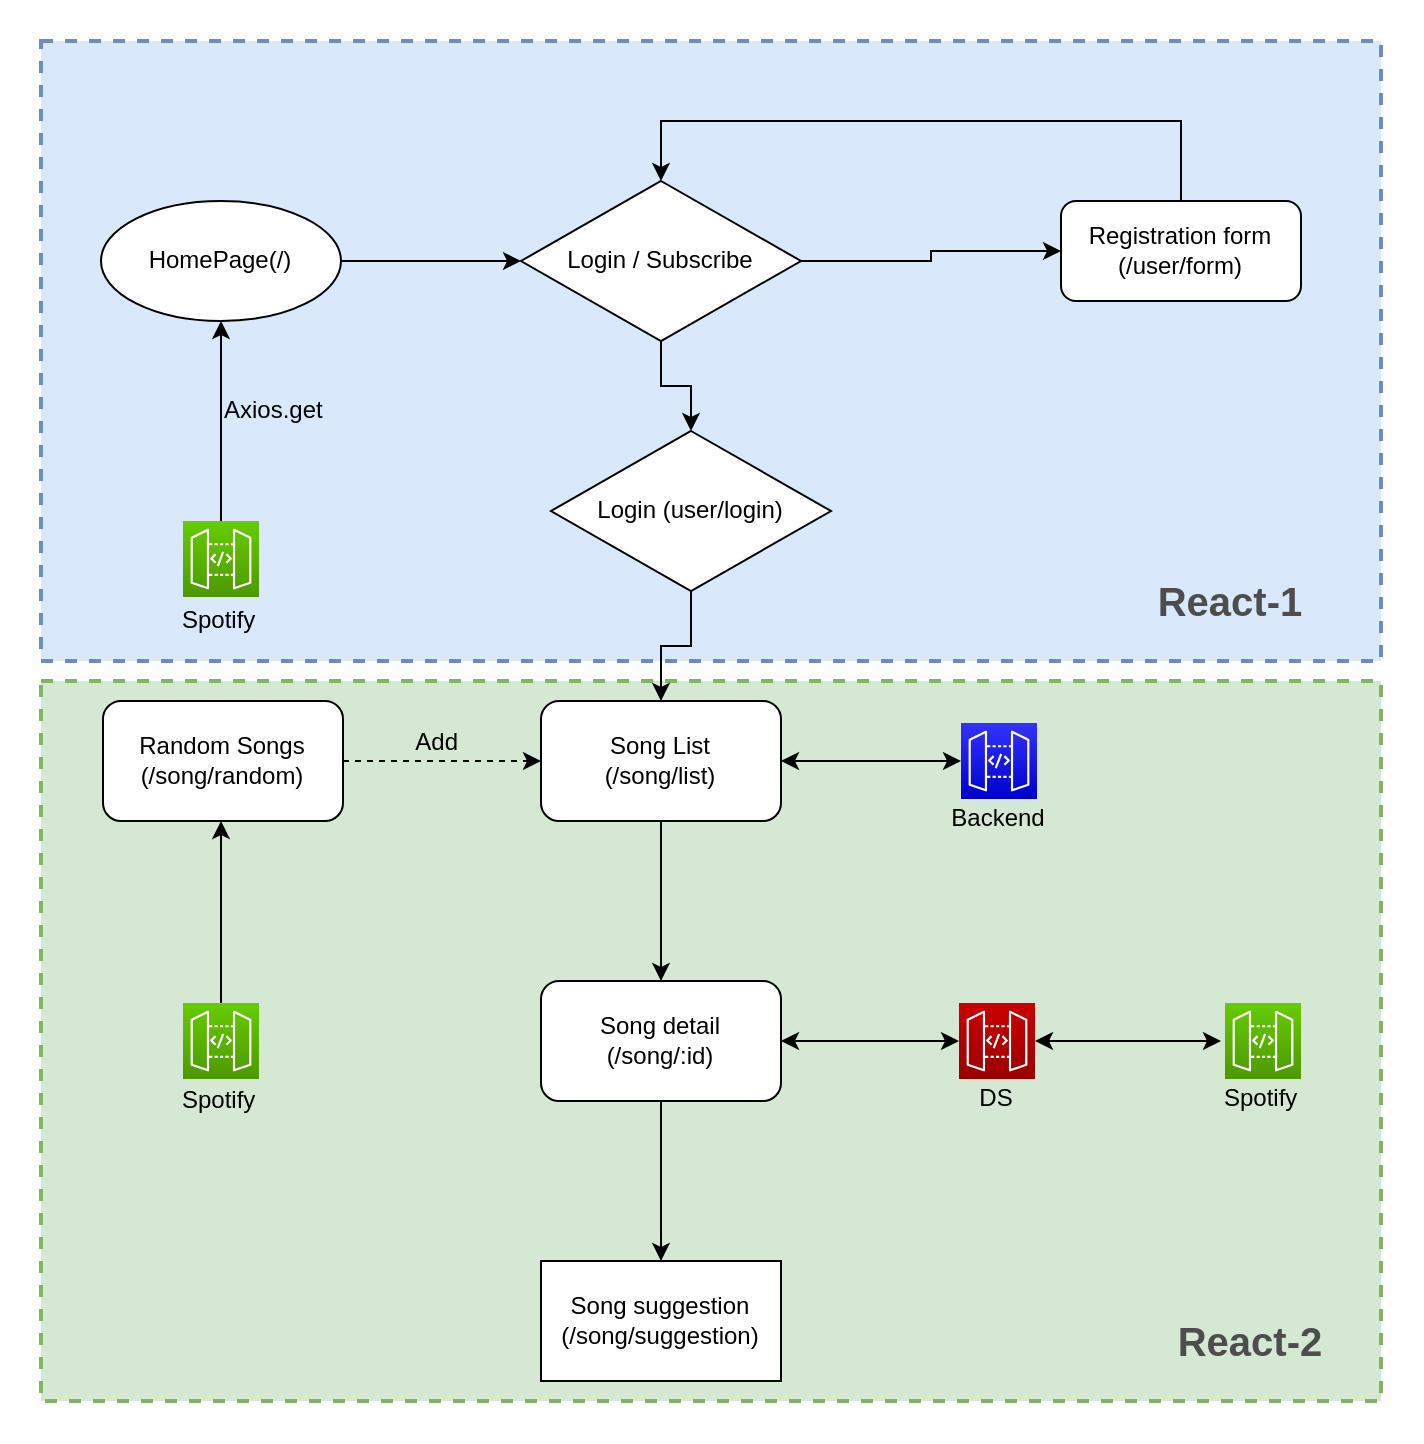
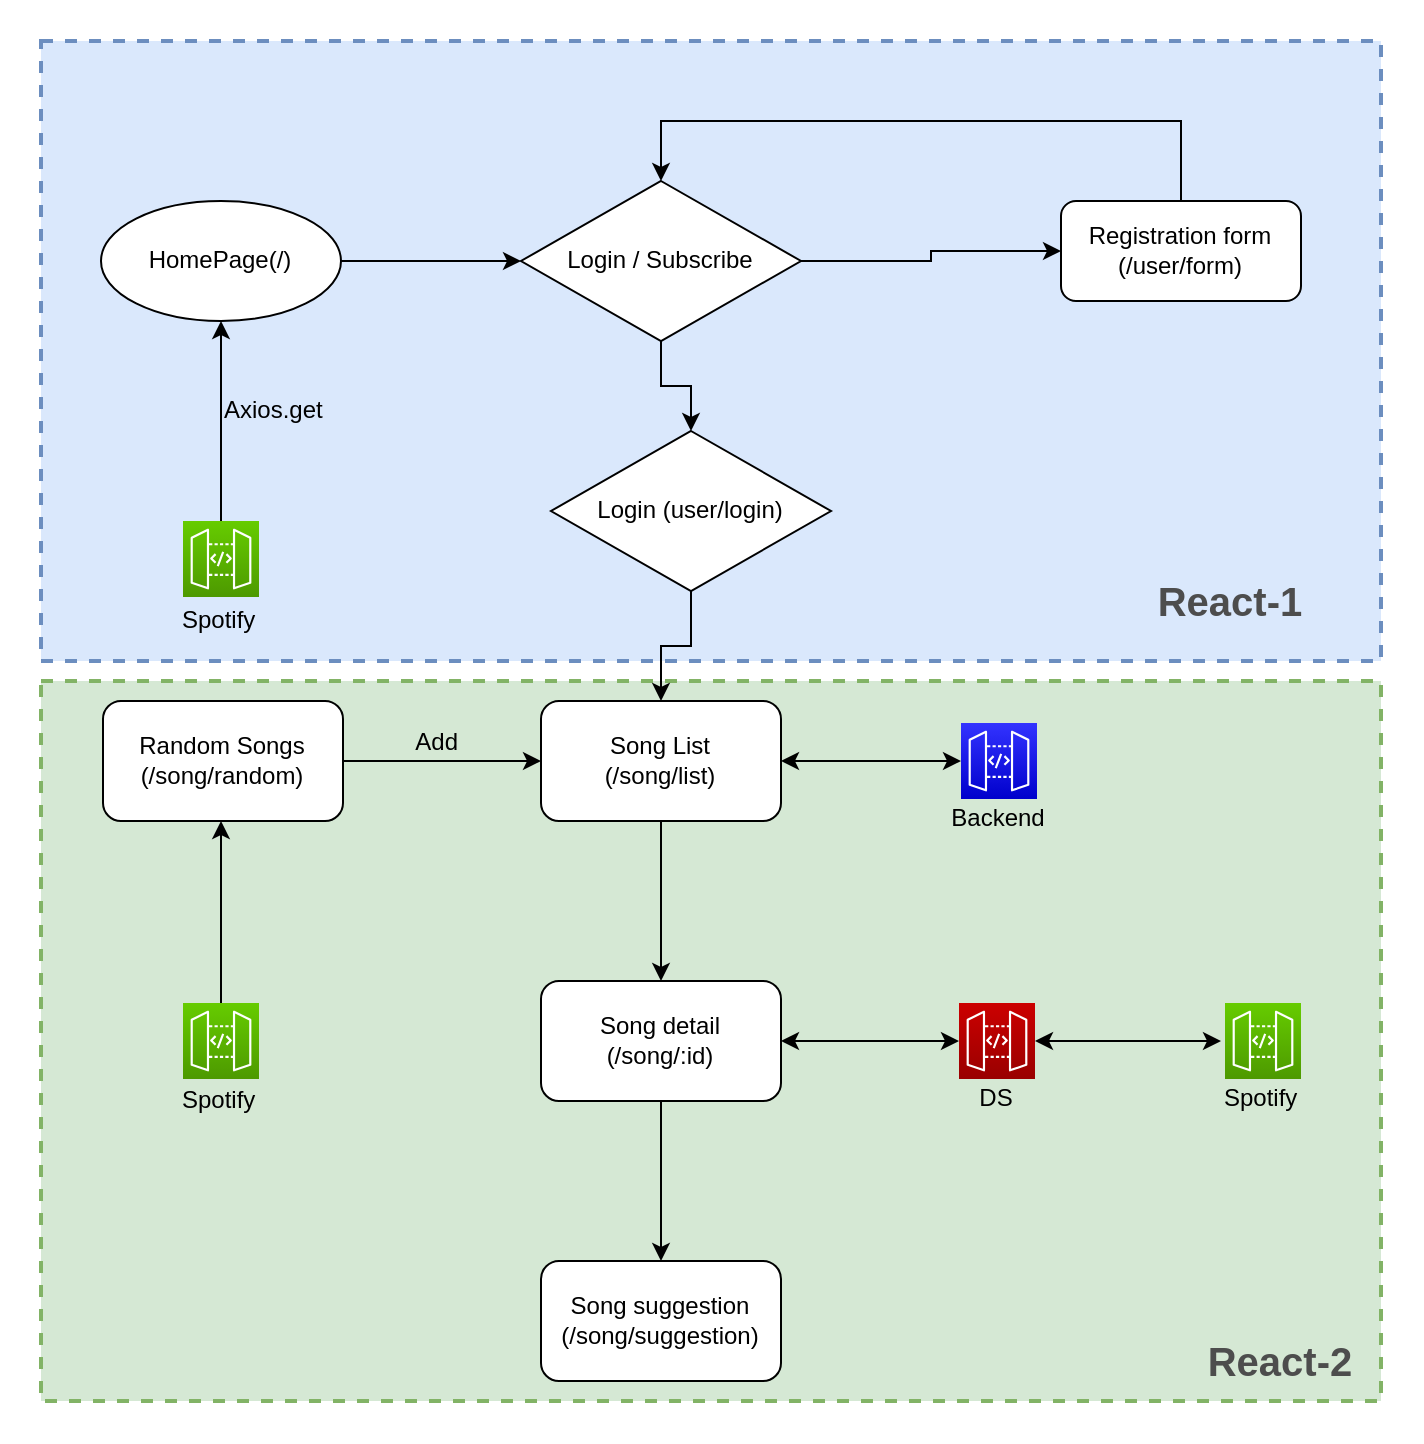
edge "Random Songs (/song/random)" -> "Song List (/song/list)": style dashed -> solid
node "Song suggestion (/song/suggestion)": shape rectangle -> rounded rectangle
node "React-2": moved (1251, 1341) -> (1281, 1361)
